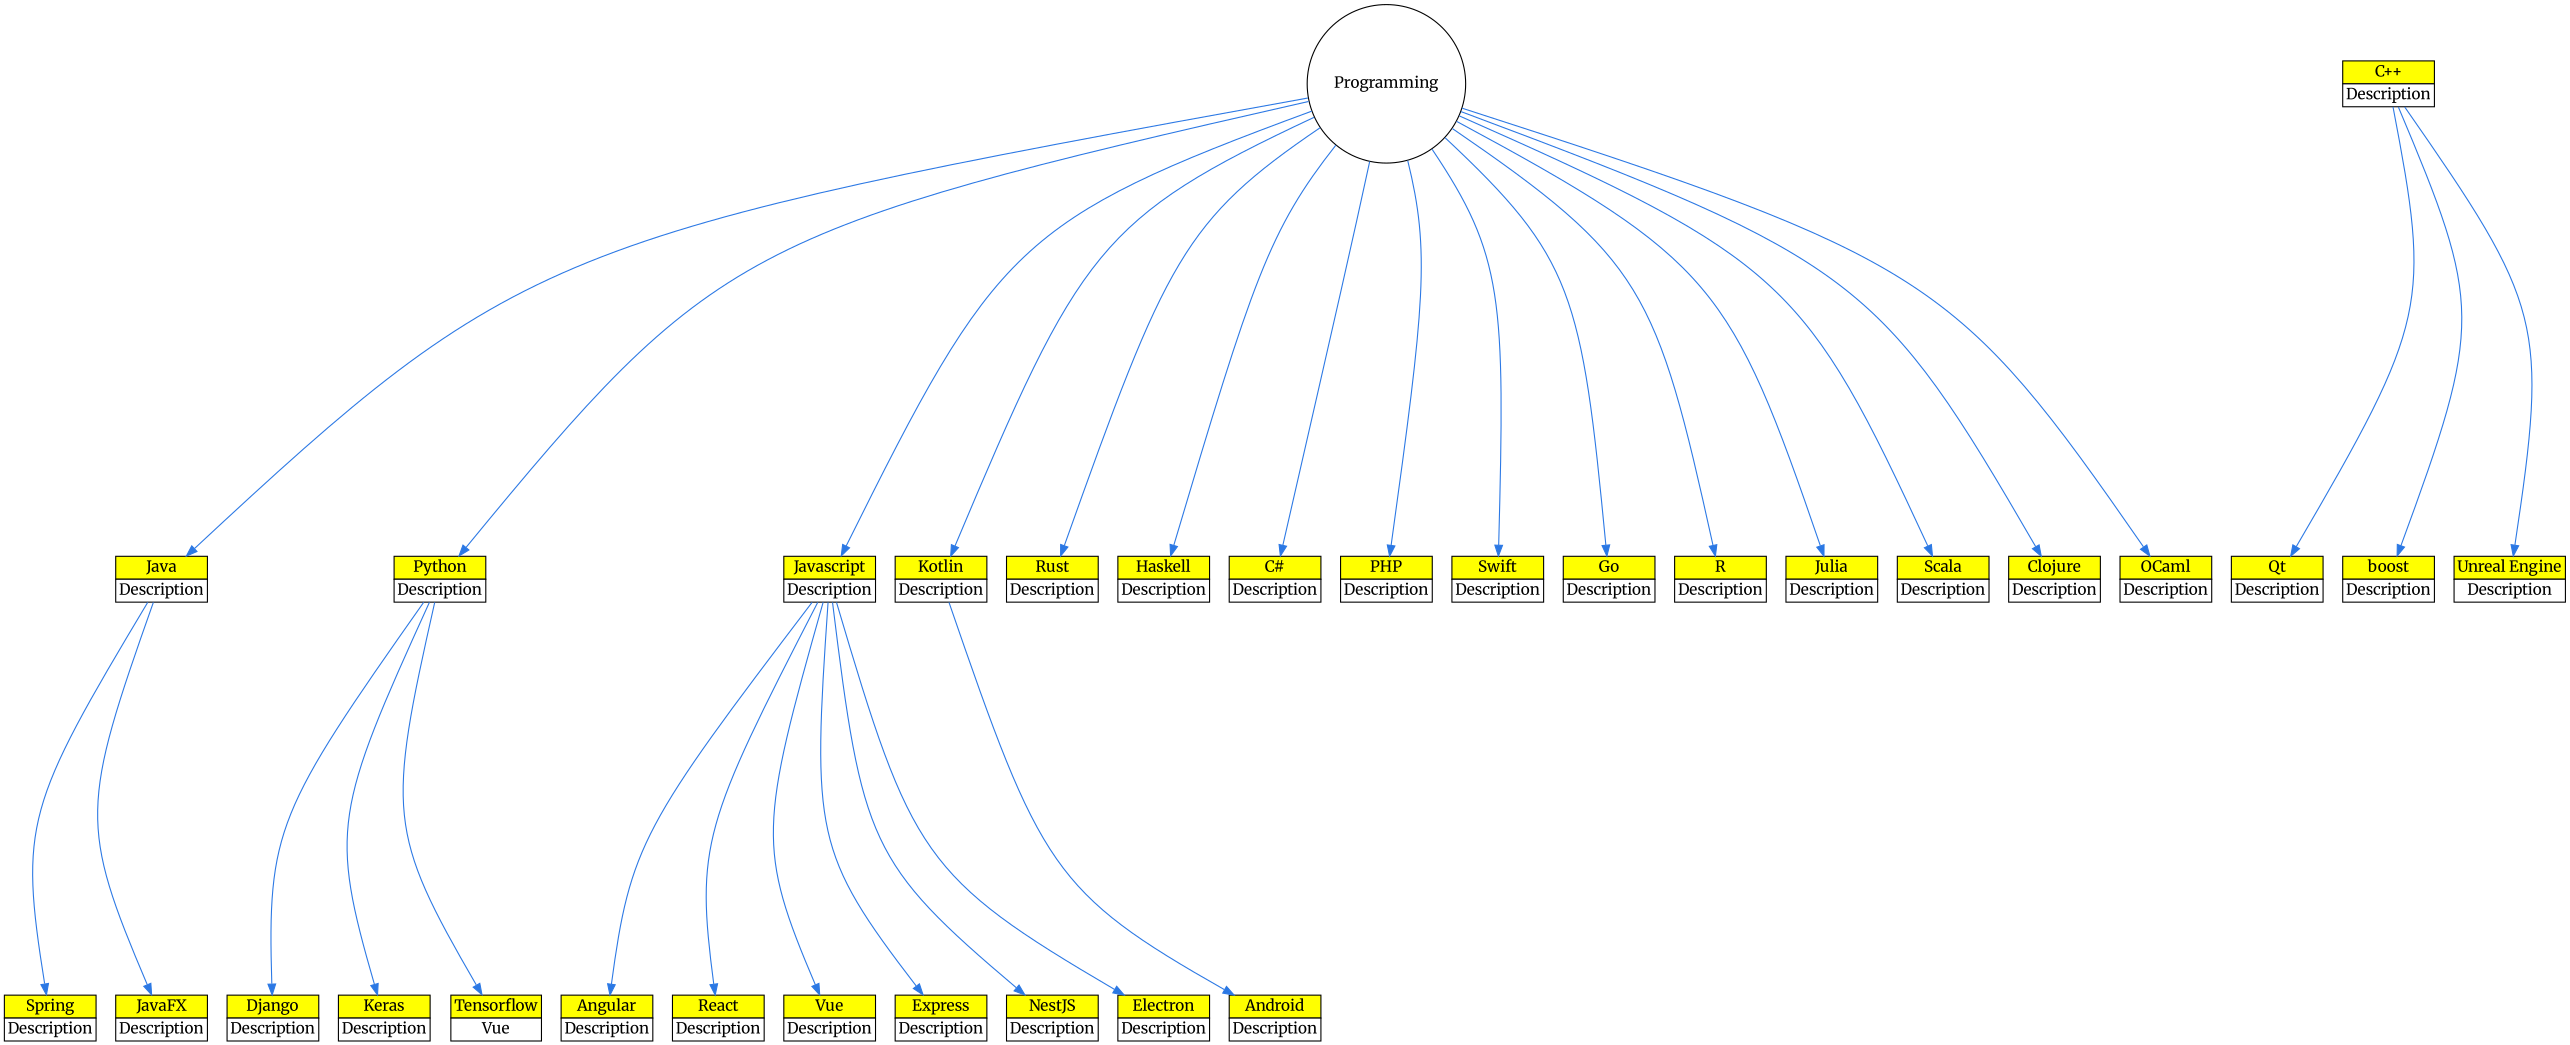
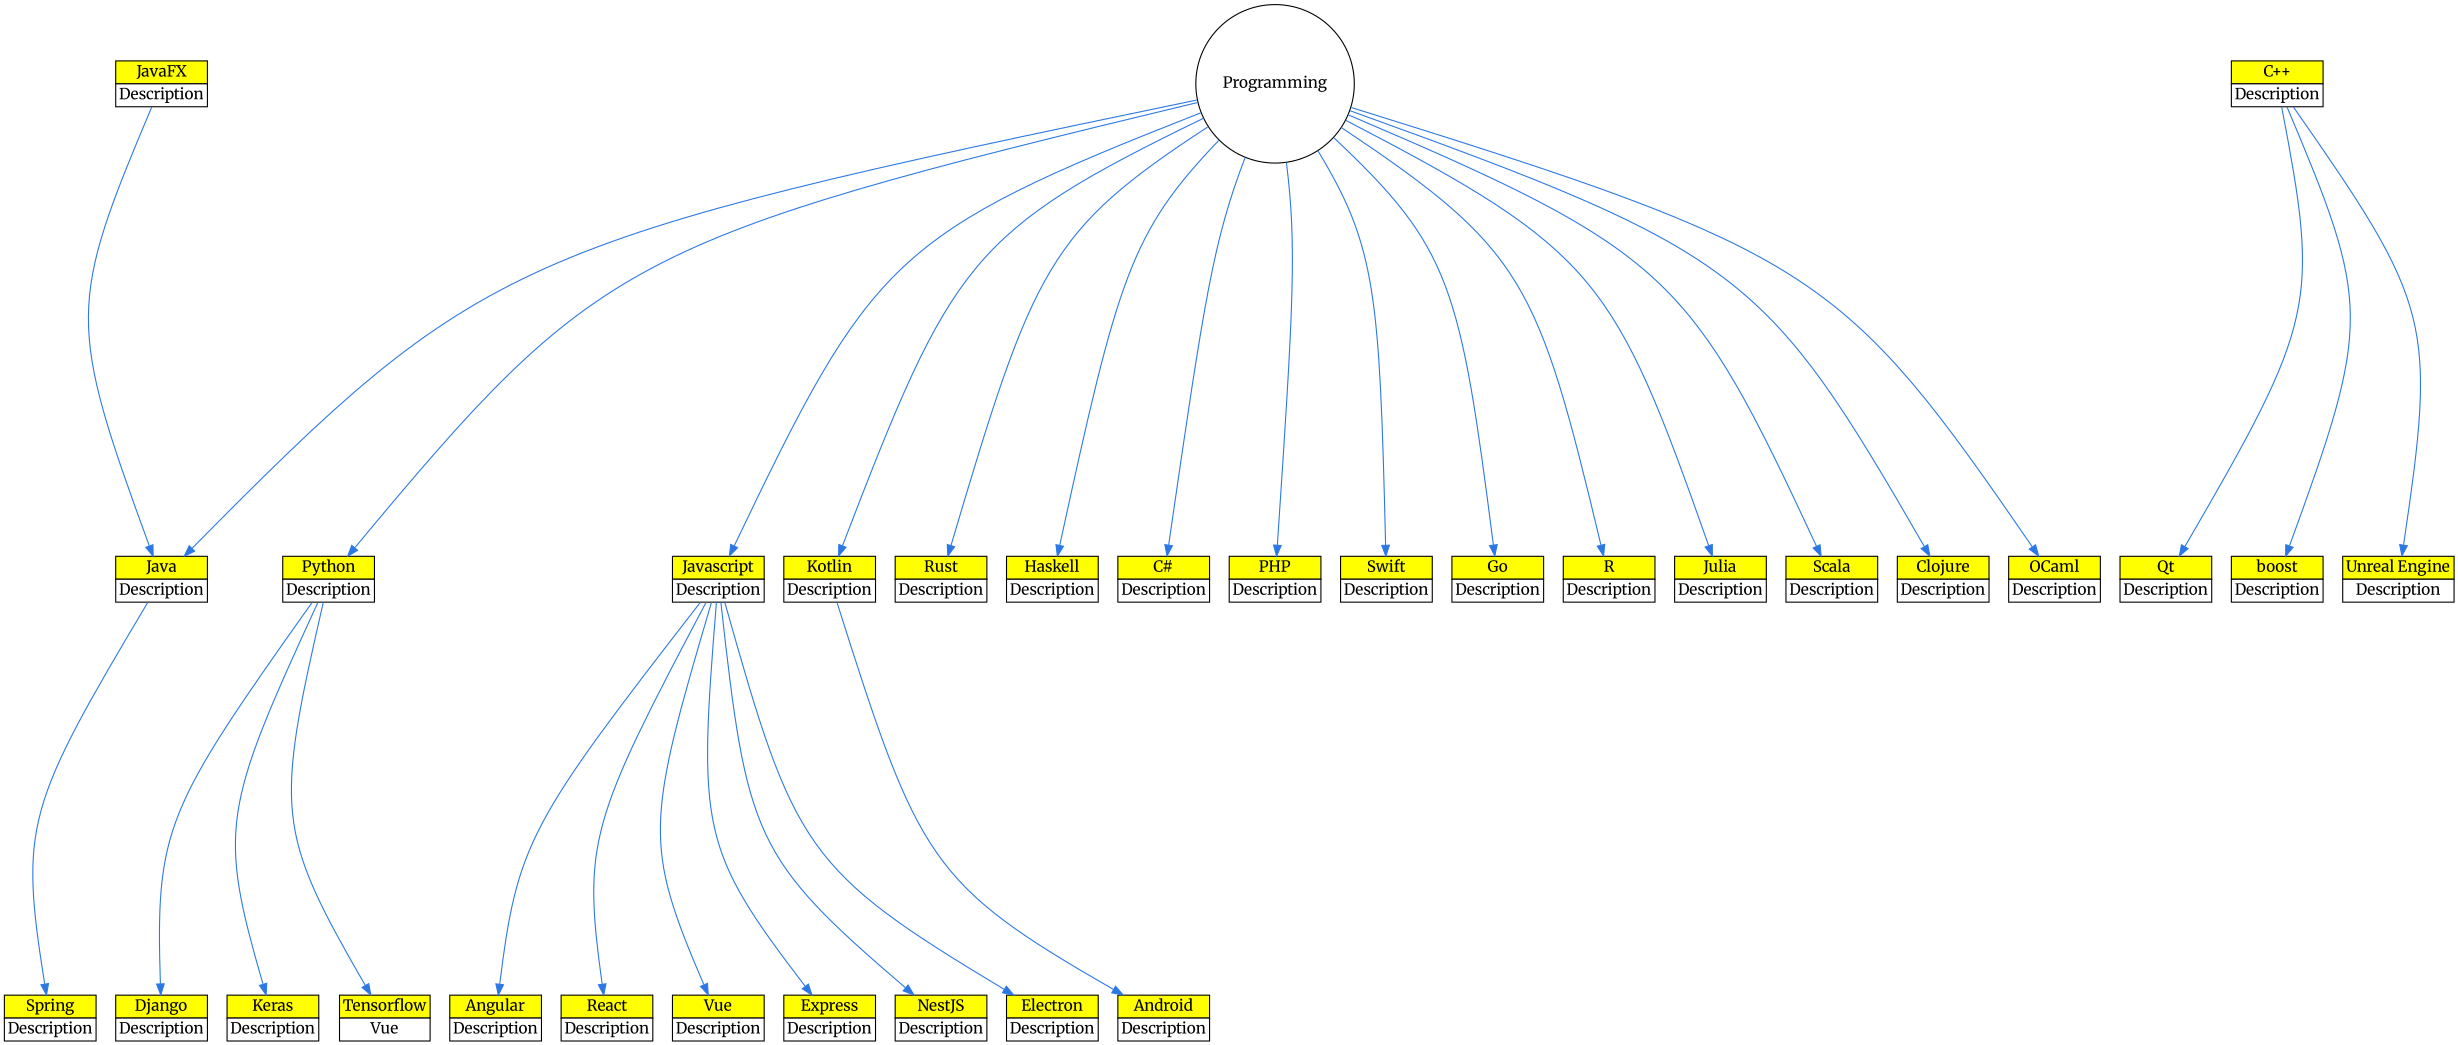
edge "Java" -> "JavaFX": reversed
